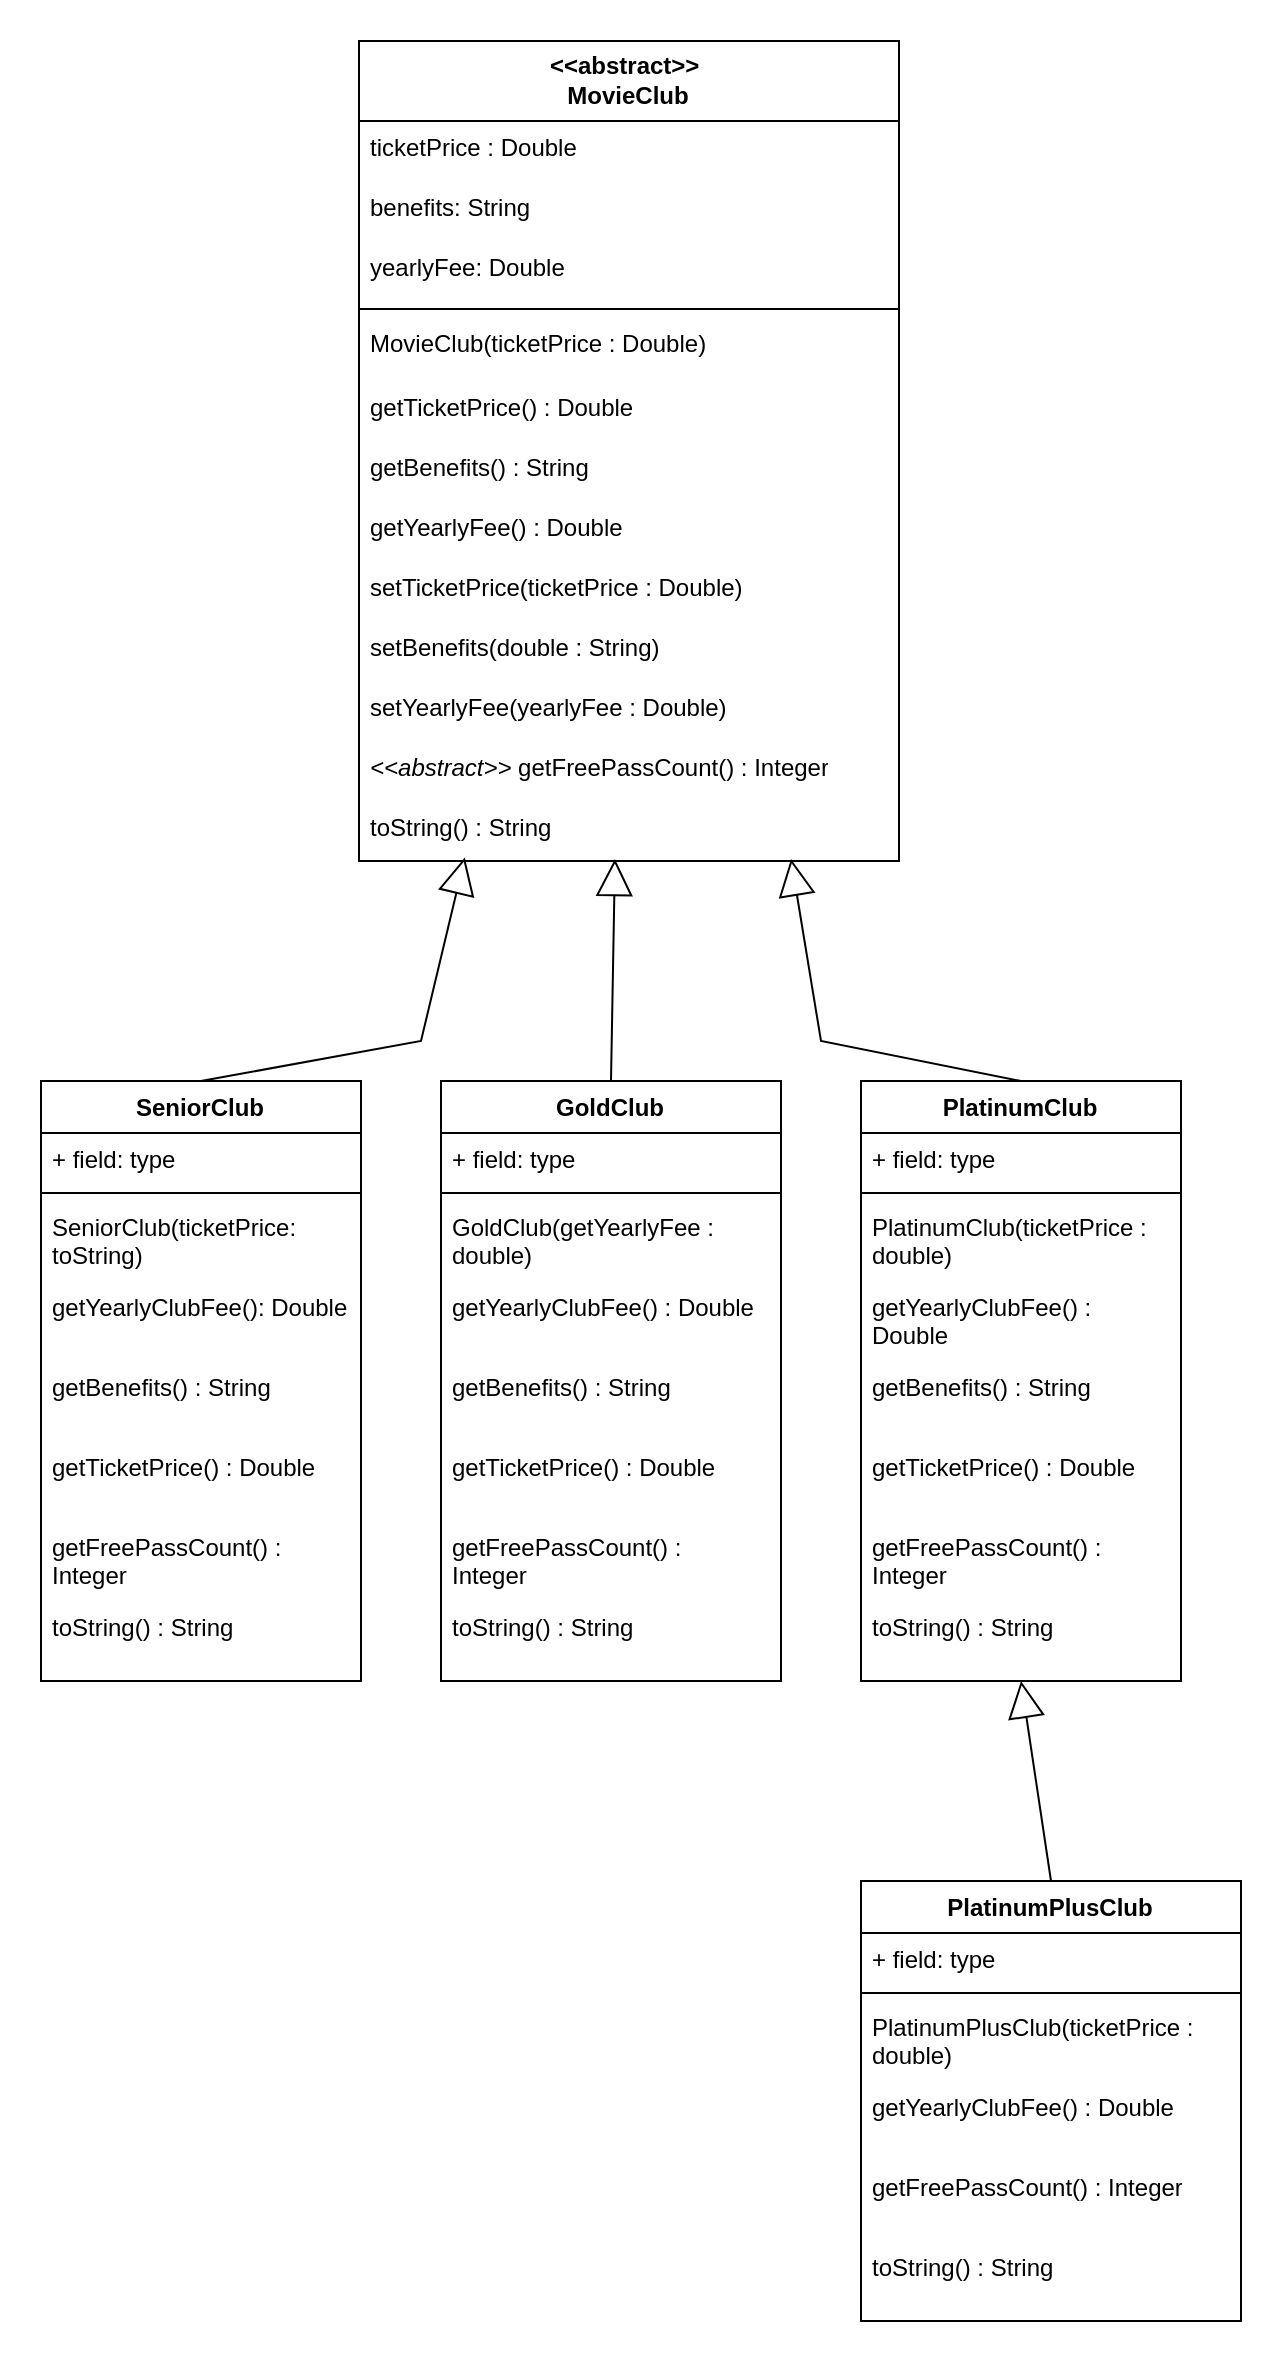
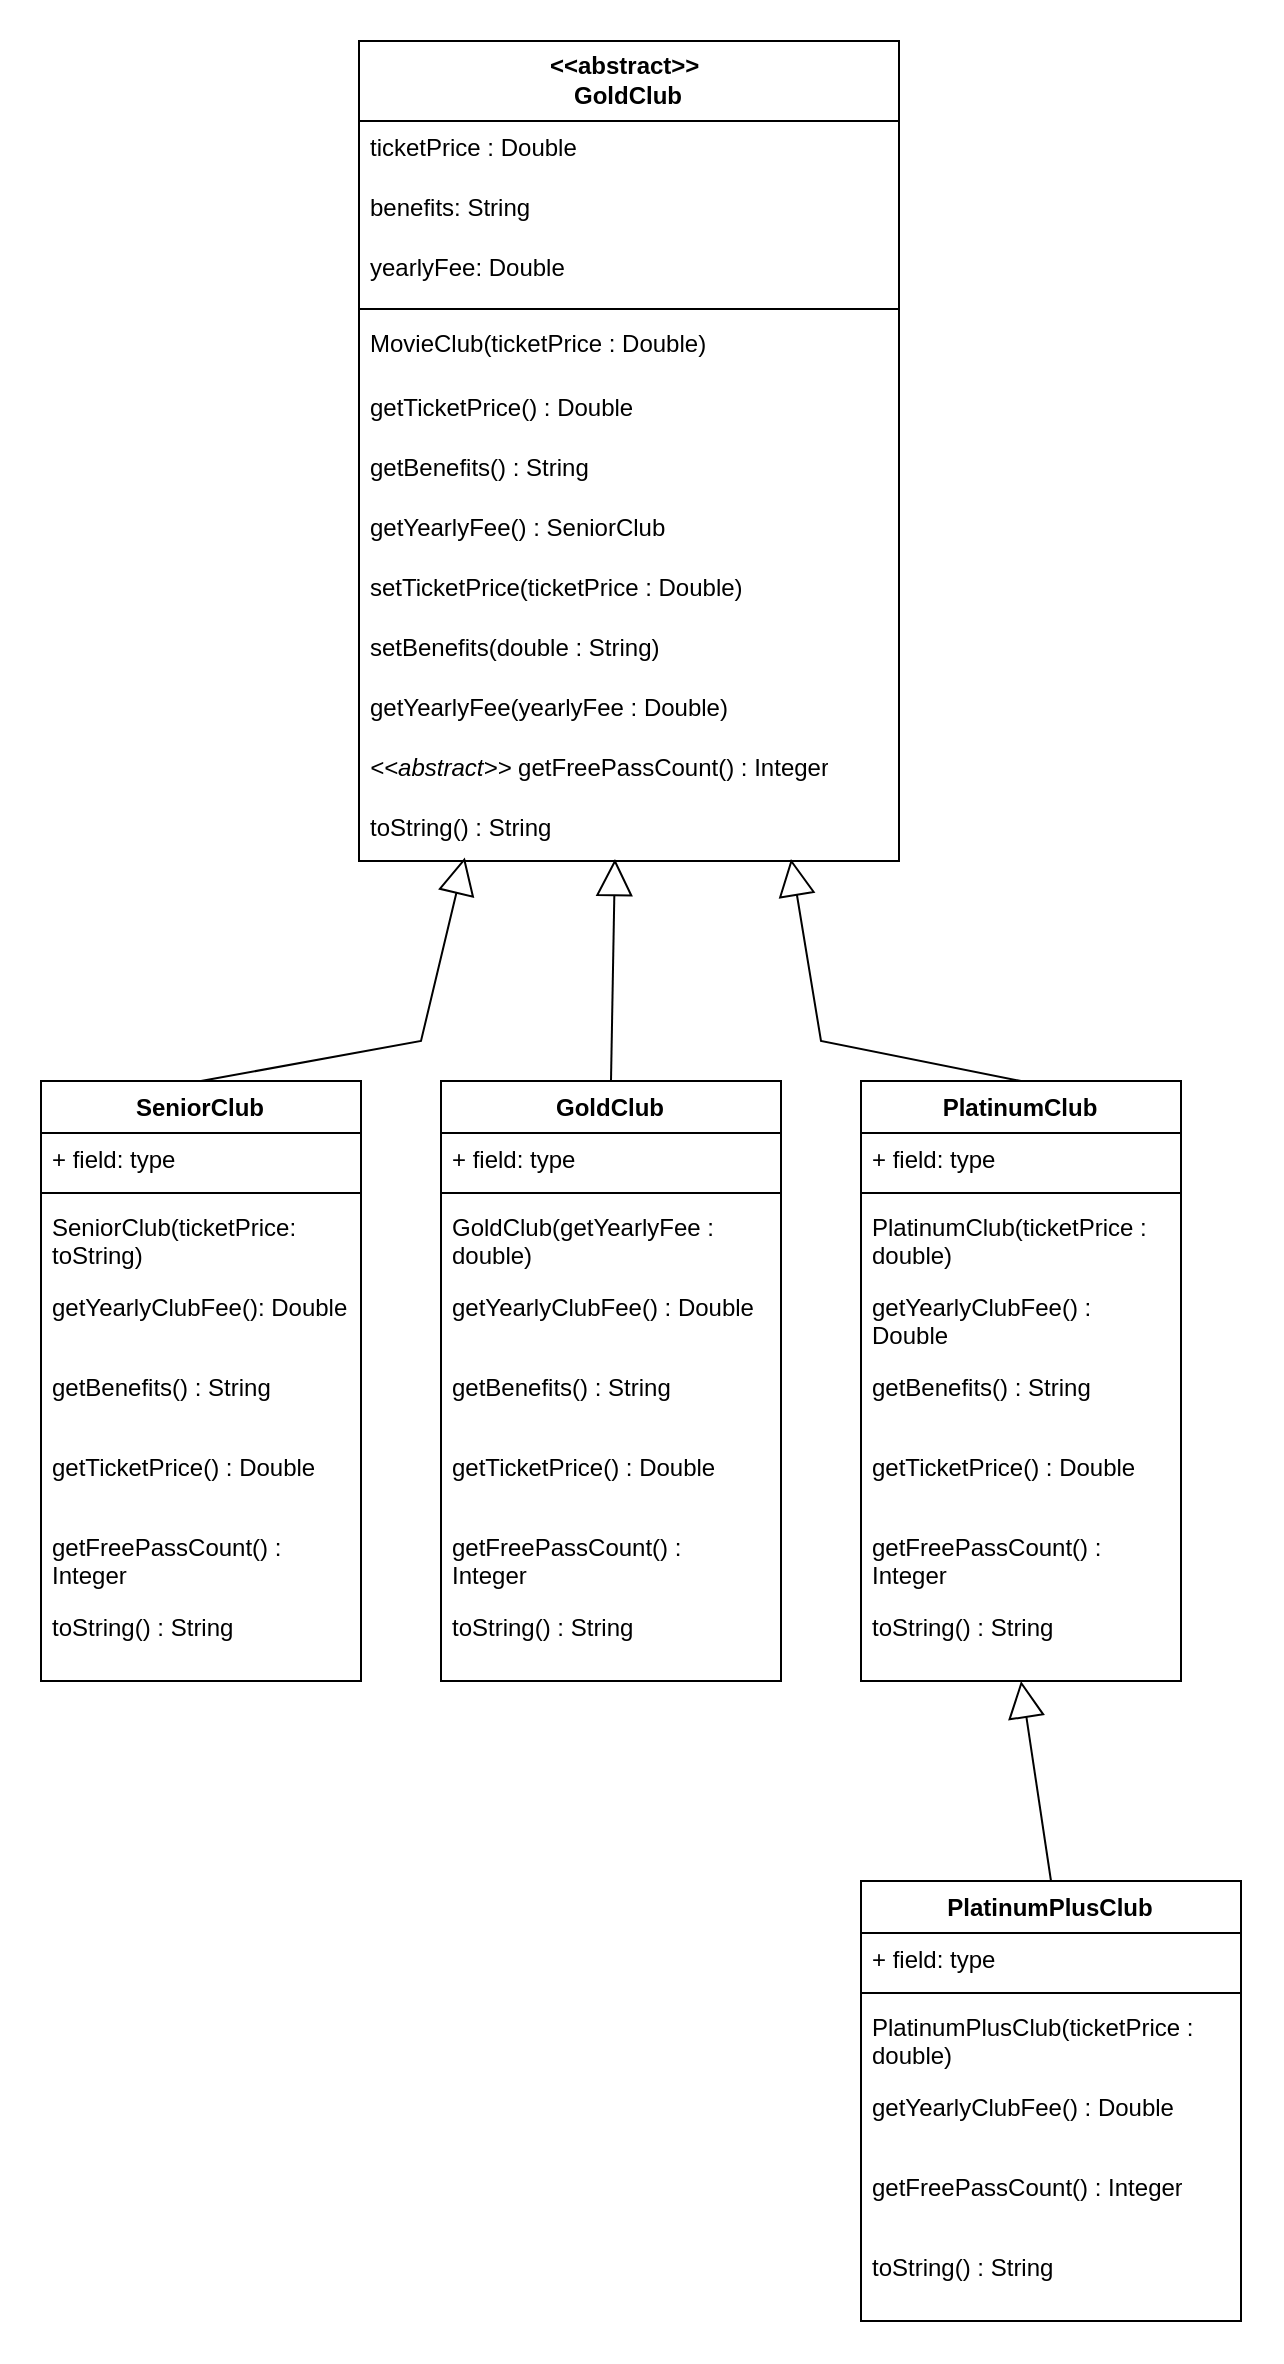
node "<<abstract>> MovieClub": label "<<abstract>> MovieClub" -> "<<abstract>> GoldClub"
node "getYearlyFee() : Double": label "getYearlyFee() : Double" -> "getYearlyFee() : SeniorClub"
node "setYearlyFee(yearlyFee : Double)": label "setYearlyFee(yearlyFee : Double)" -> "getYearlyFee(yearlyFee : Double)"
